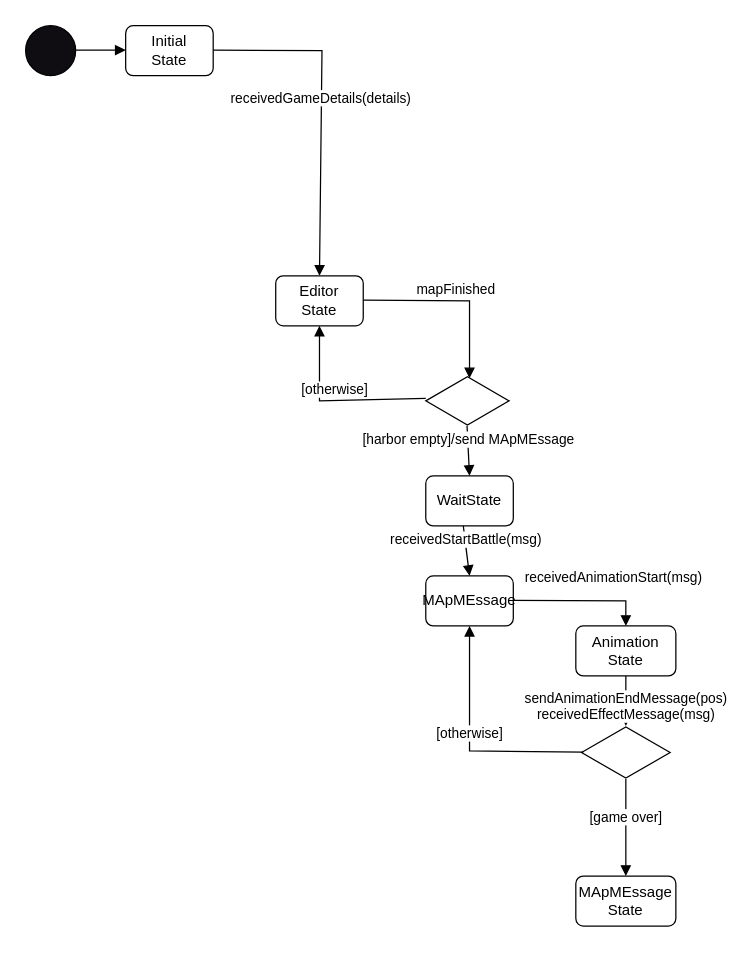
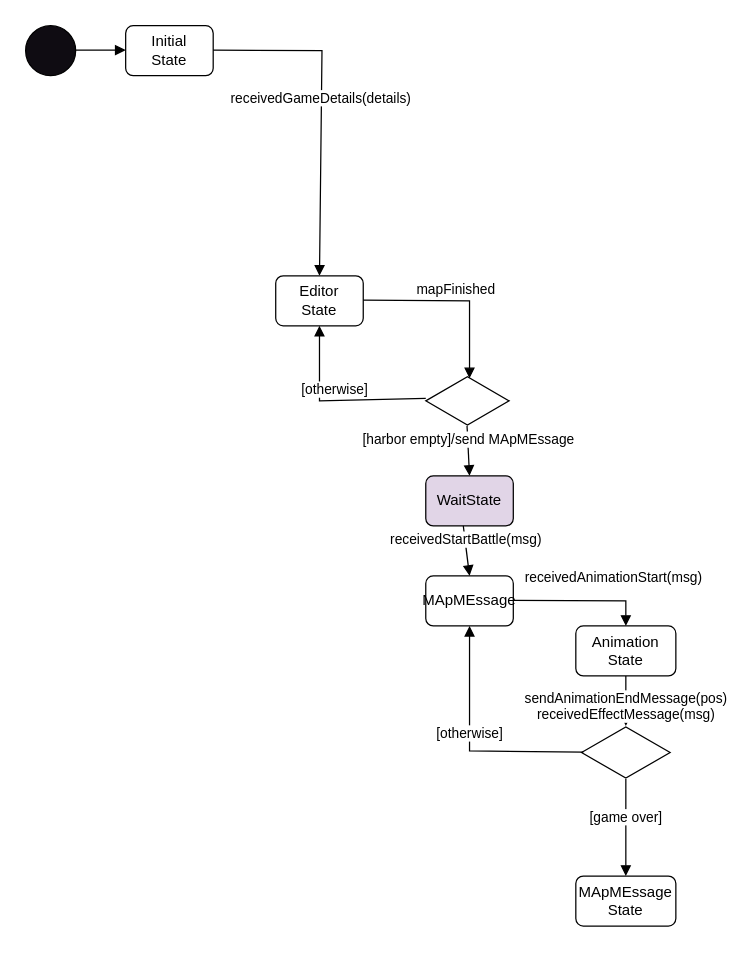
node "WaitState": fillcolor #ffffff -> #e1d5e7
